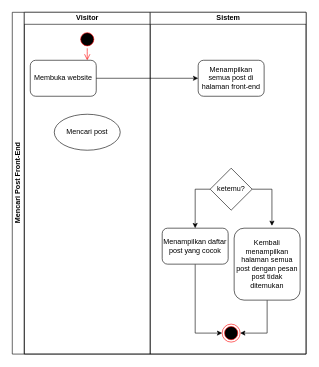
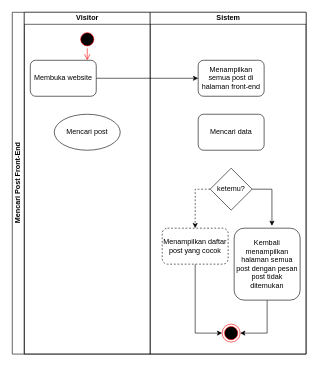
node "Mencari data": added
edge "ketemu?" -> "Menampilkan daftar post yang cocok": style solid -> dashed
node "Menampilkan daftar post yang cocok": style solid -> dashed
